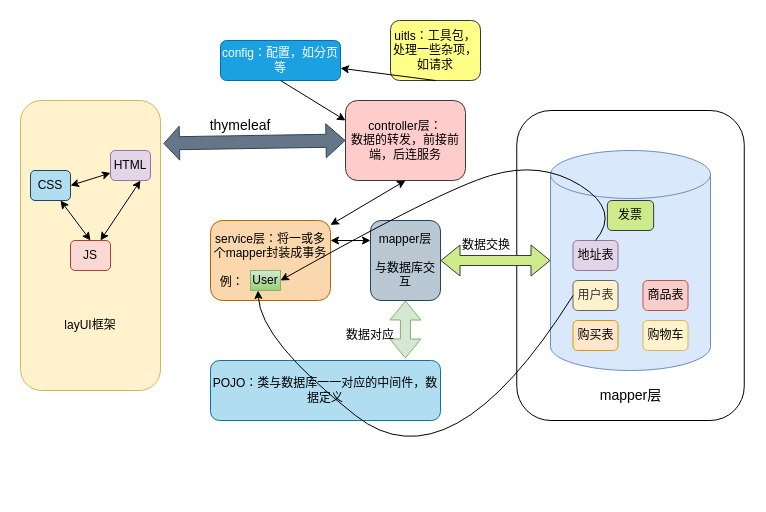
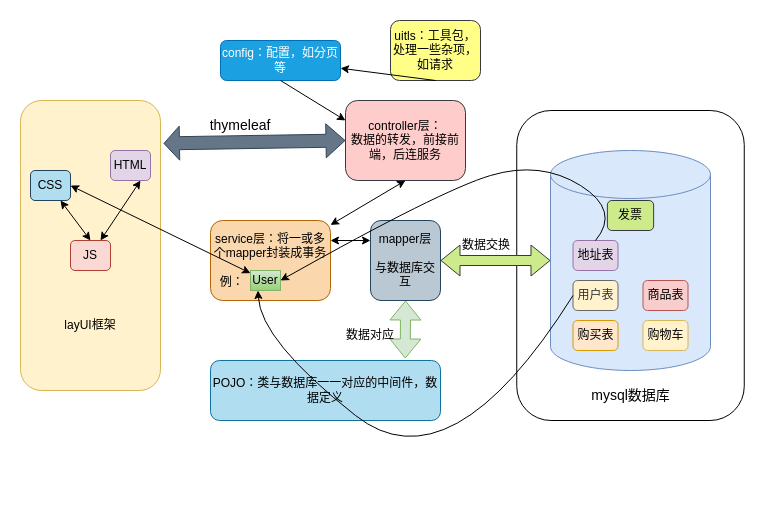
edge "HTML" -- "CSS": now "User" -- "CSS"
node "mapper层": label "mapper层" -> "mysql数据库"
